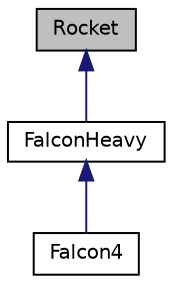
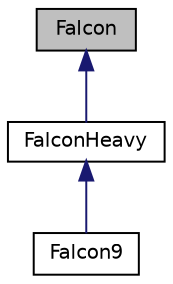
node "Rocket": label "Rocket" -> "Falcon"
node "Falcon4": label "Falcon4" -> "Falcon9"
